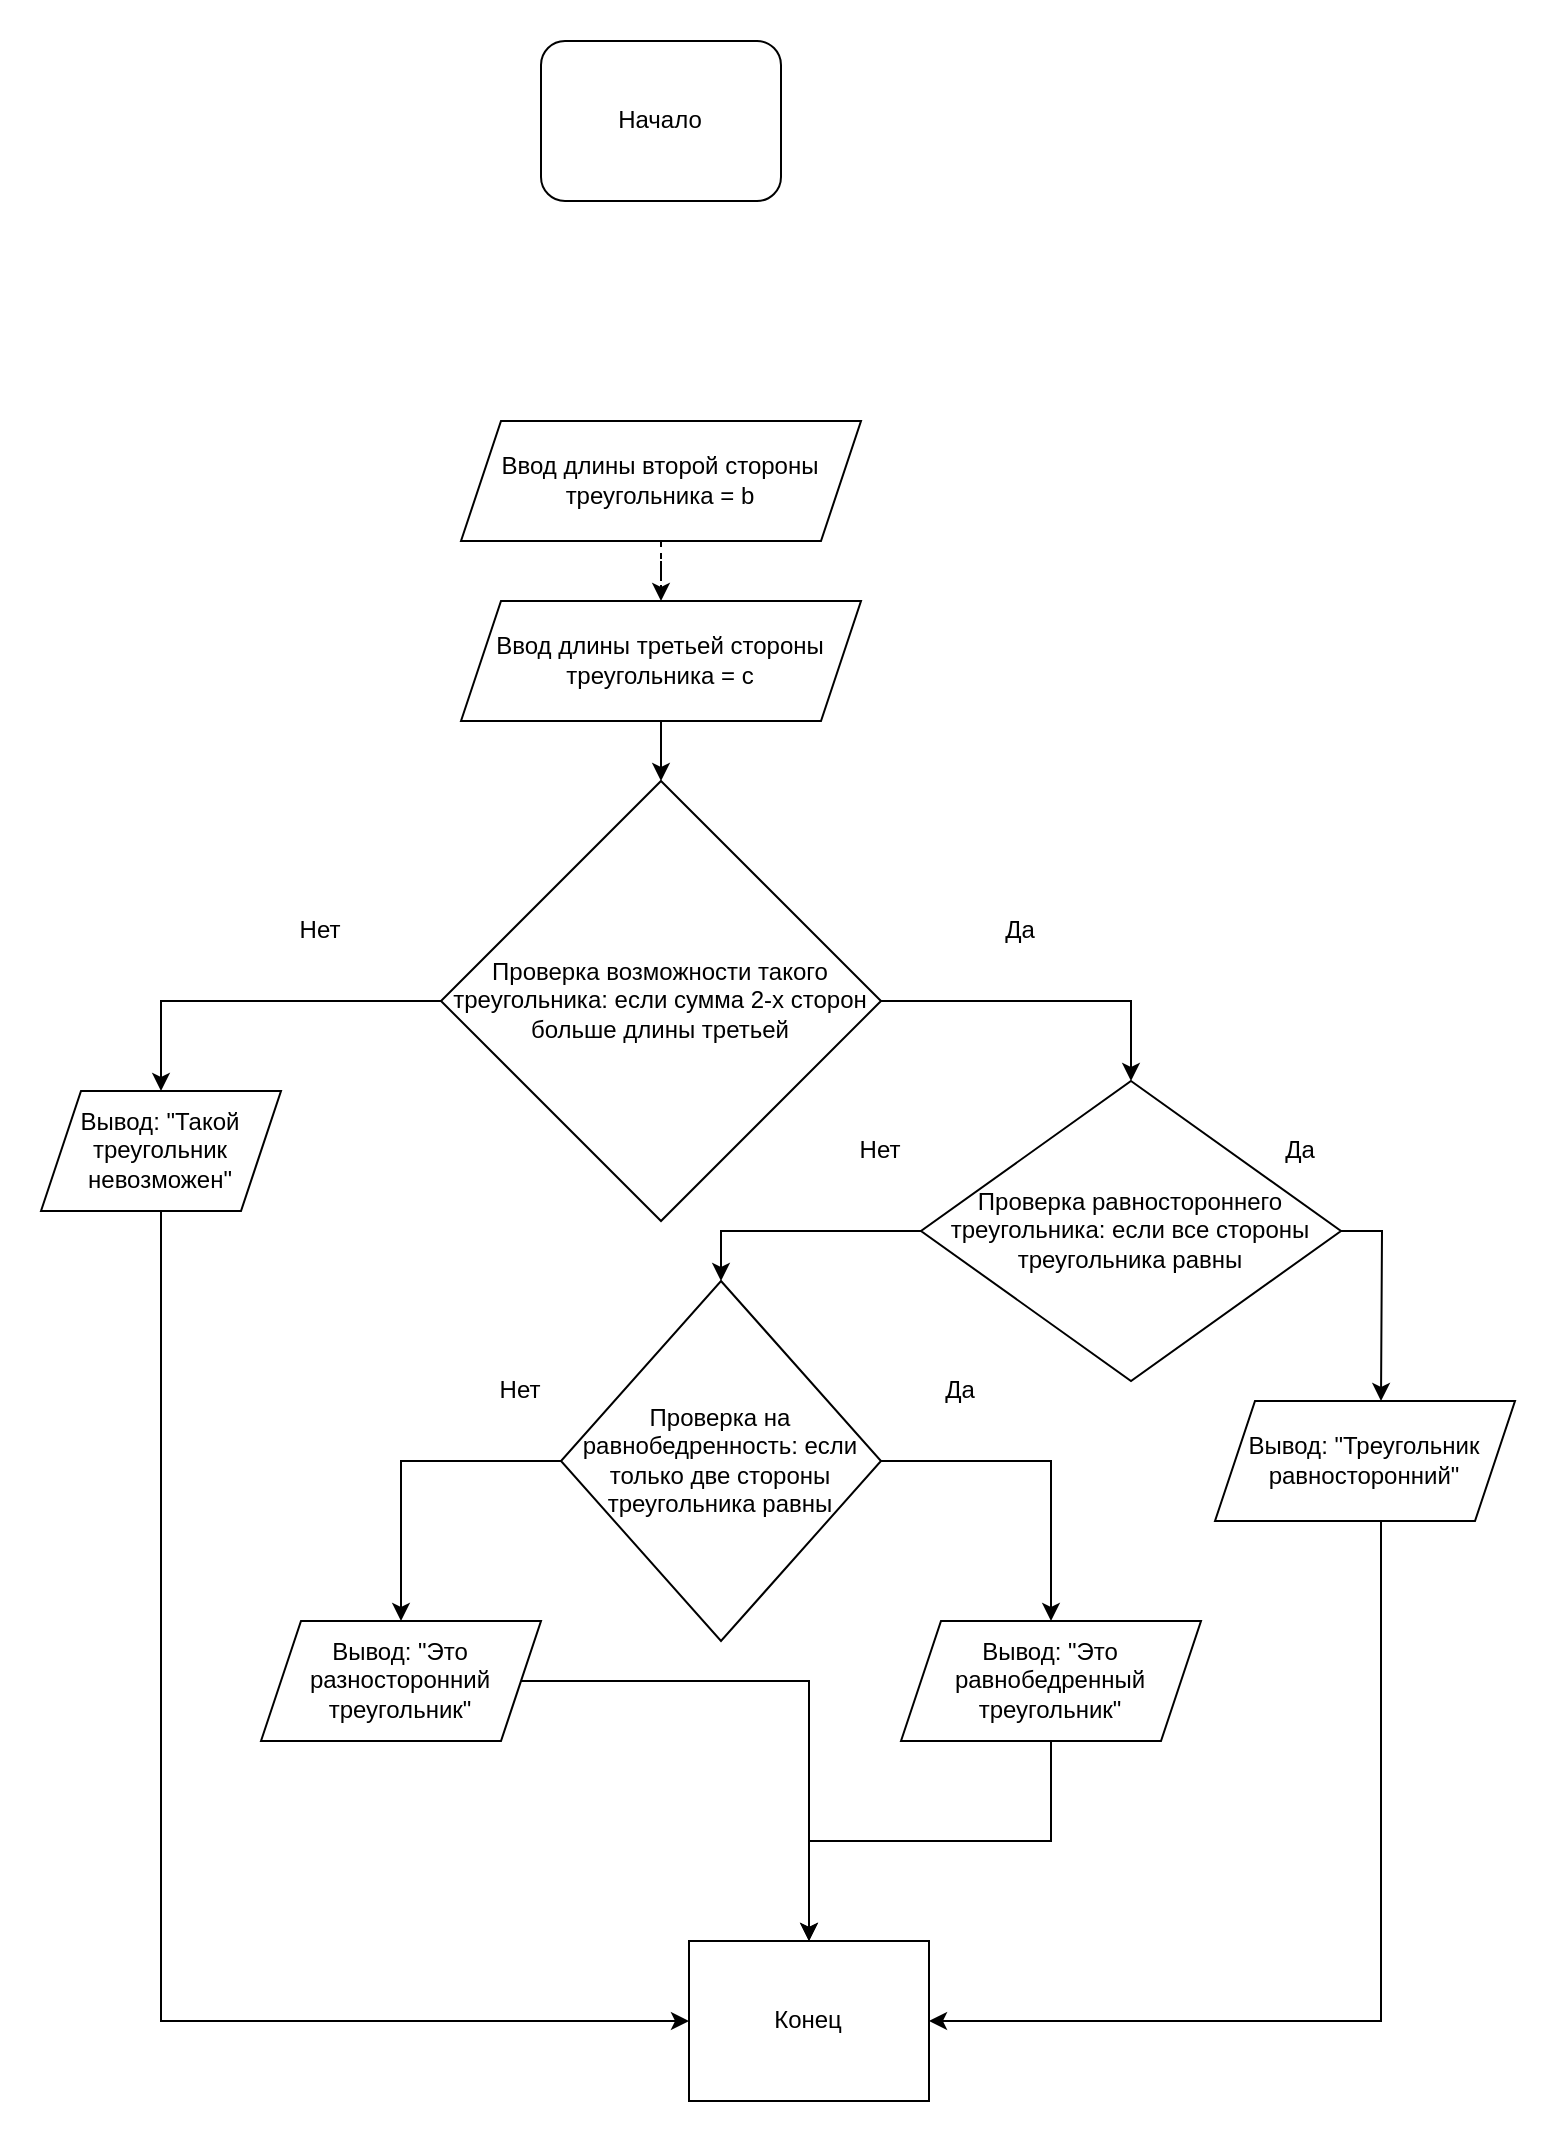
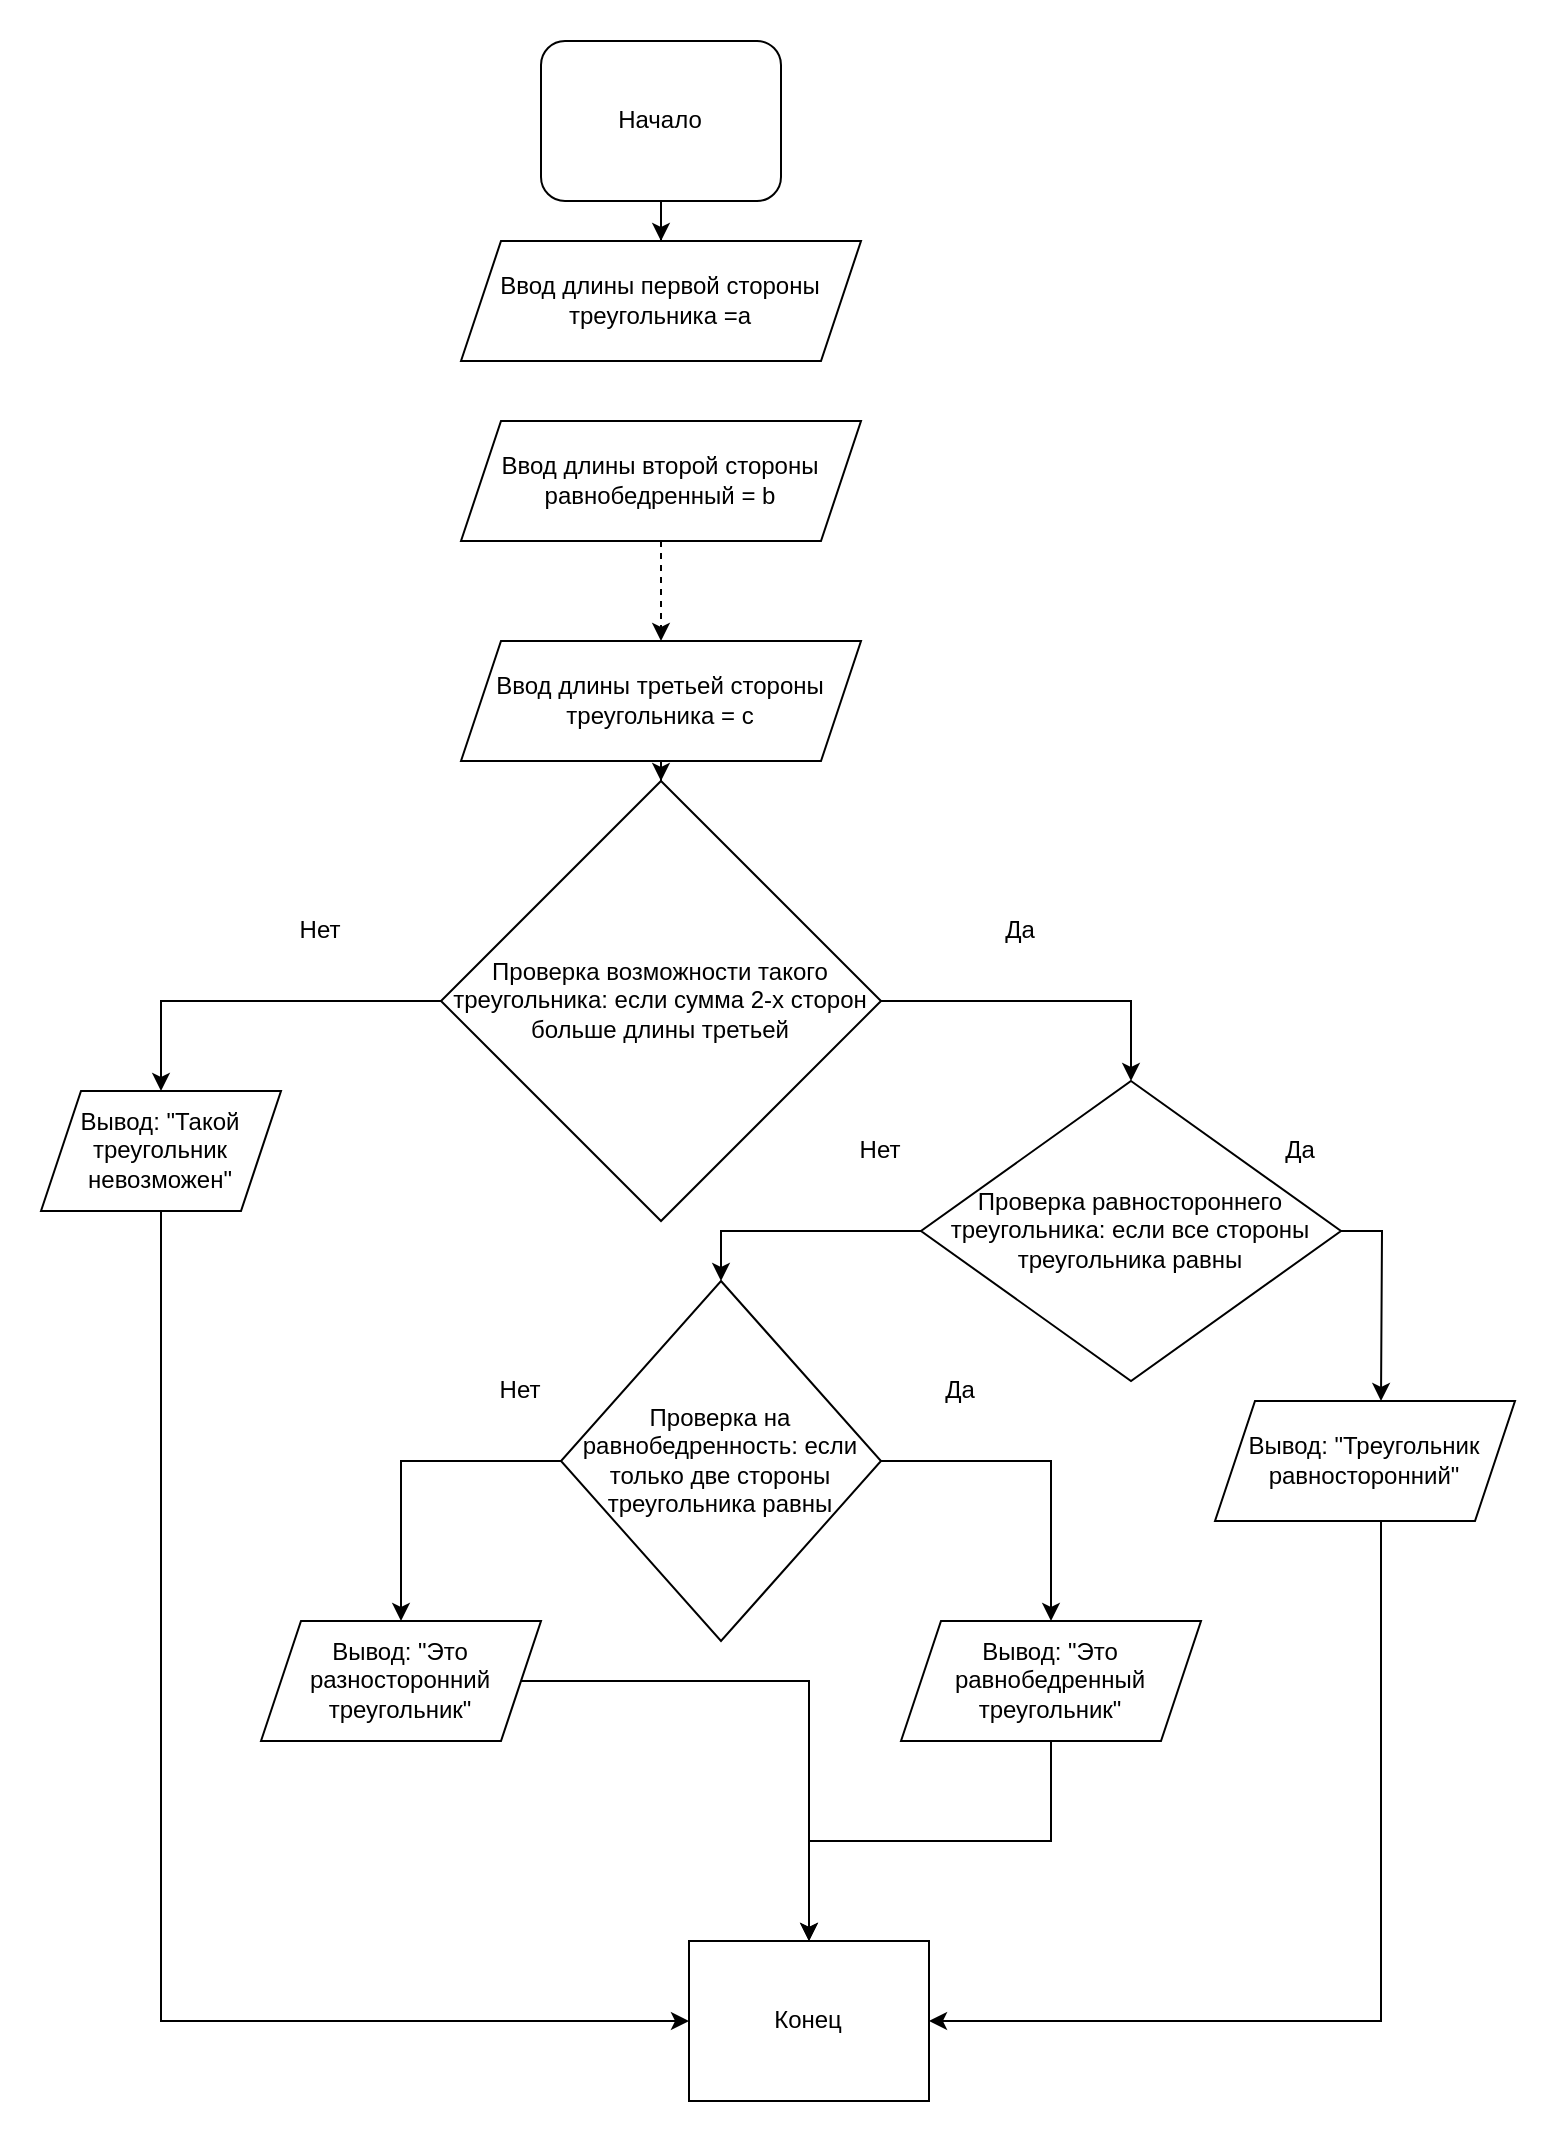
edge "Начало" -> "Ввод длины первой стороны треугольника =а": added
node "Ввод длины первой стороны треугольника =а": added
node "Ввод длины второй стороны треугольника = b": label "Ввод длины второй стороны треугольника = b" -> "Ввод длины второй стороны равнобедренный = b"
node "Ввод длины третьей стороны треугольника = c": moved (661, 661) -> (661, 701)
